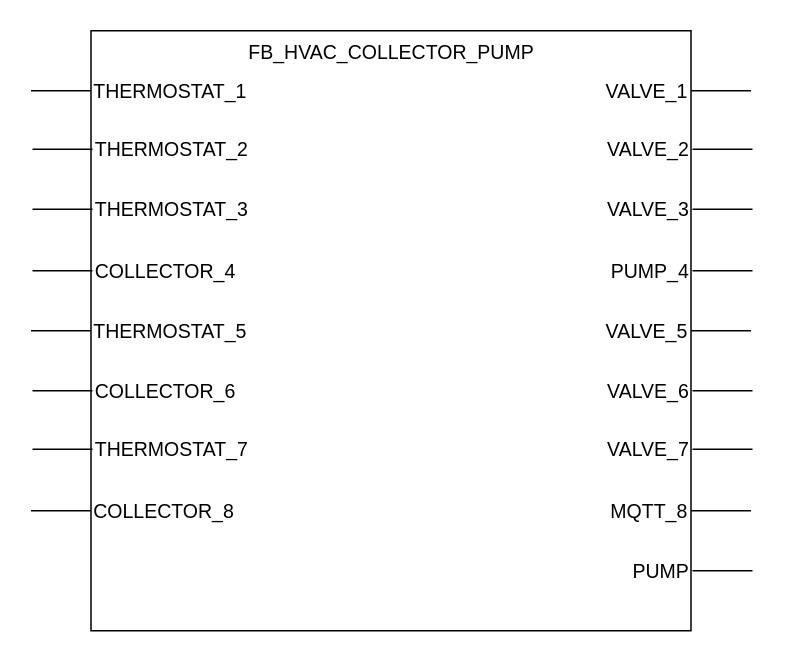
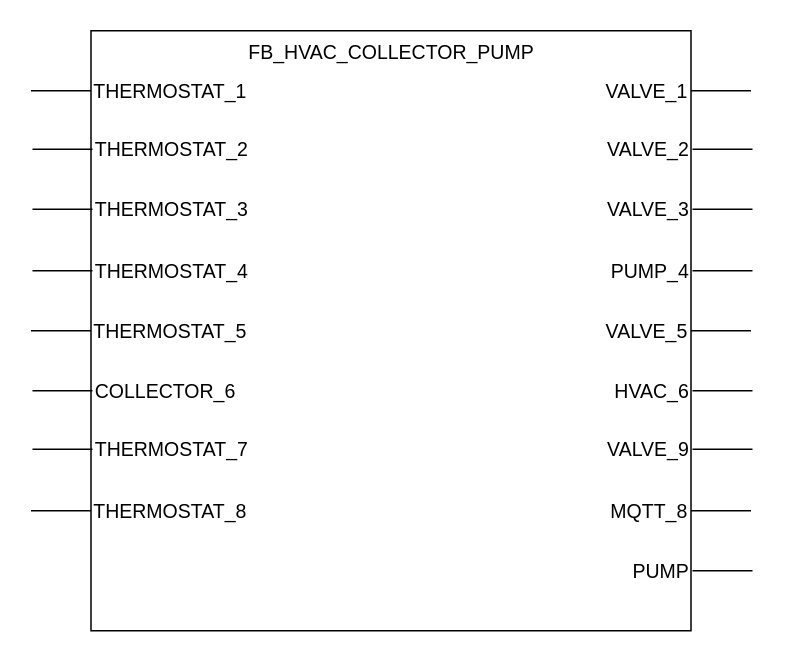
node "COLLECTOR_4": label "COLLECTOR_4" -> "THERMOSTAT_4"
node "VALVE_6": label "VALVE_6" -> "HVAC_6"
node "VALVE_7": label "VALVE_7" -> "VALVE_9"
node "COLLECTOR_8": label "COLLECTOR_8" -> "THERMOSTAT_8"
